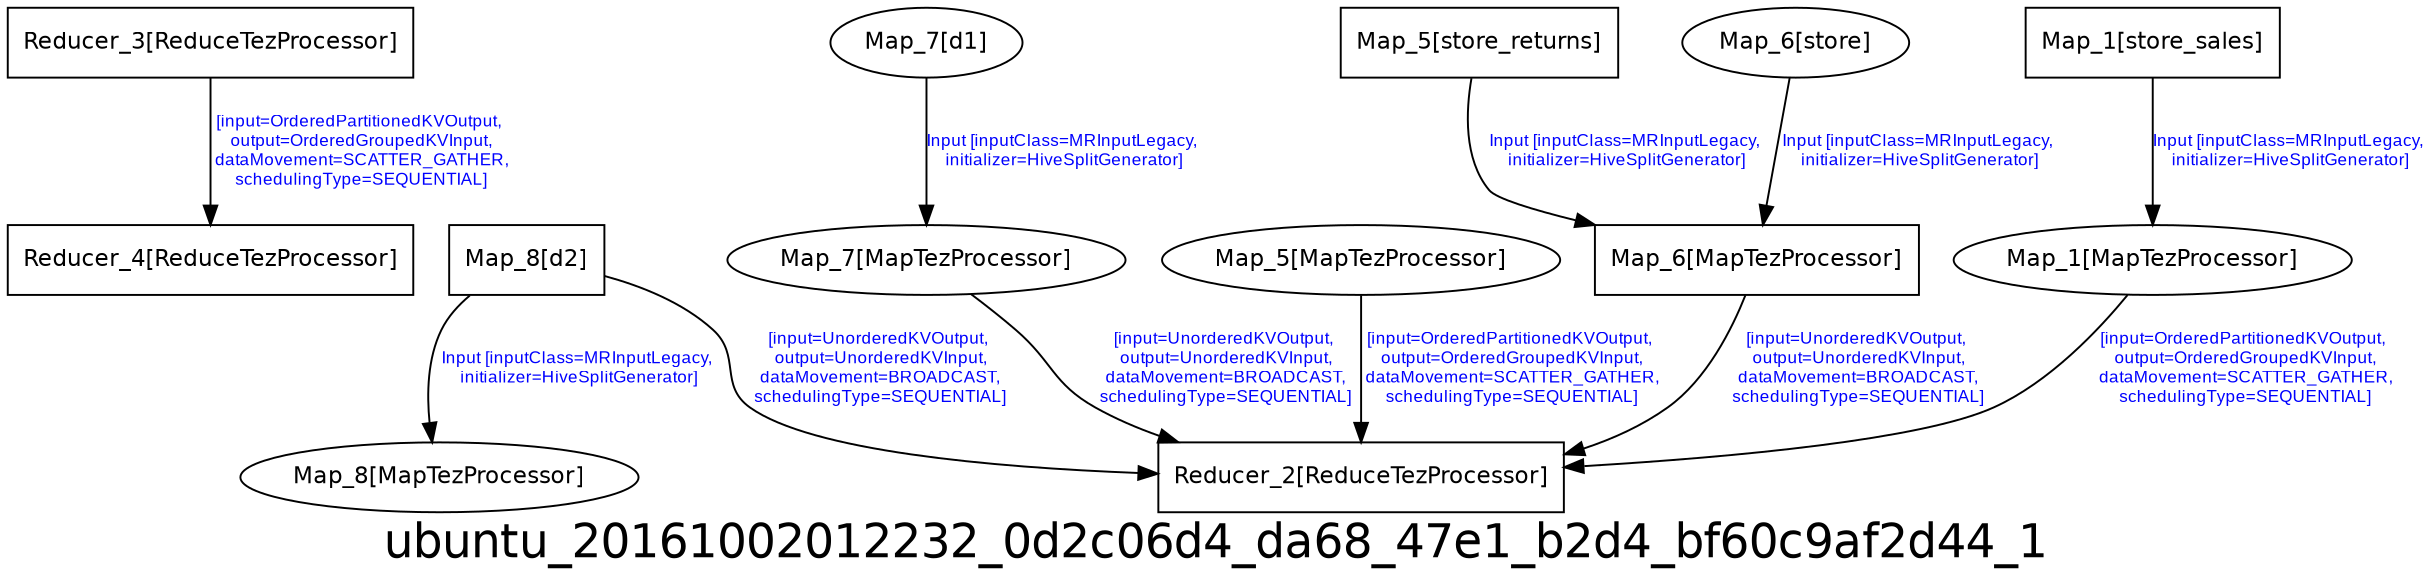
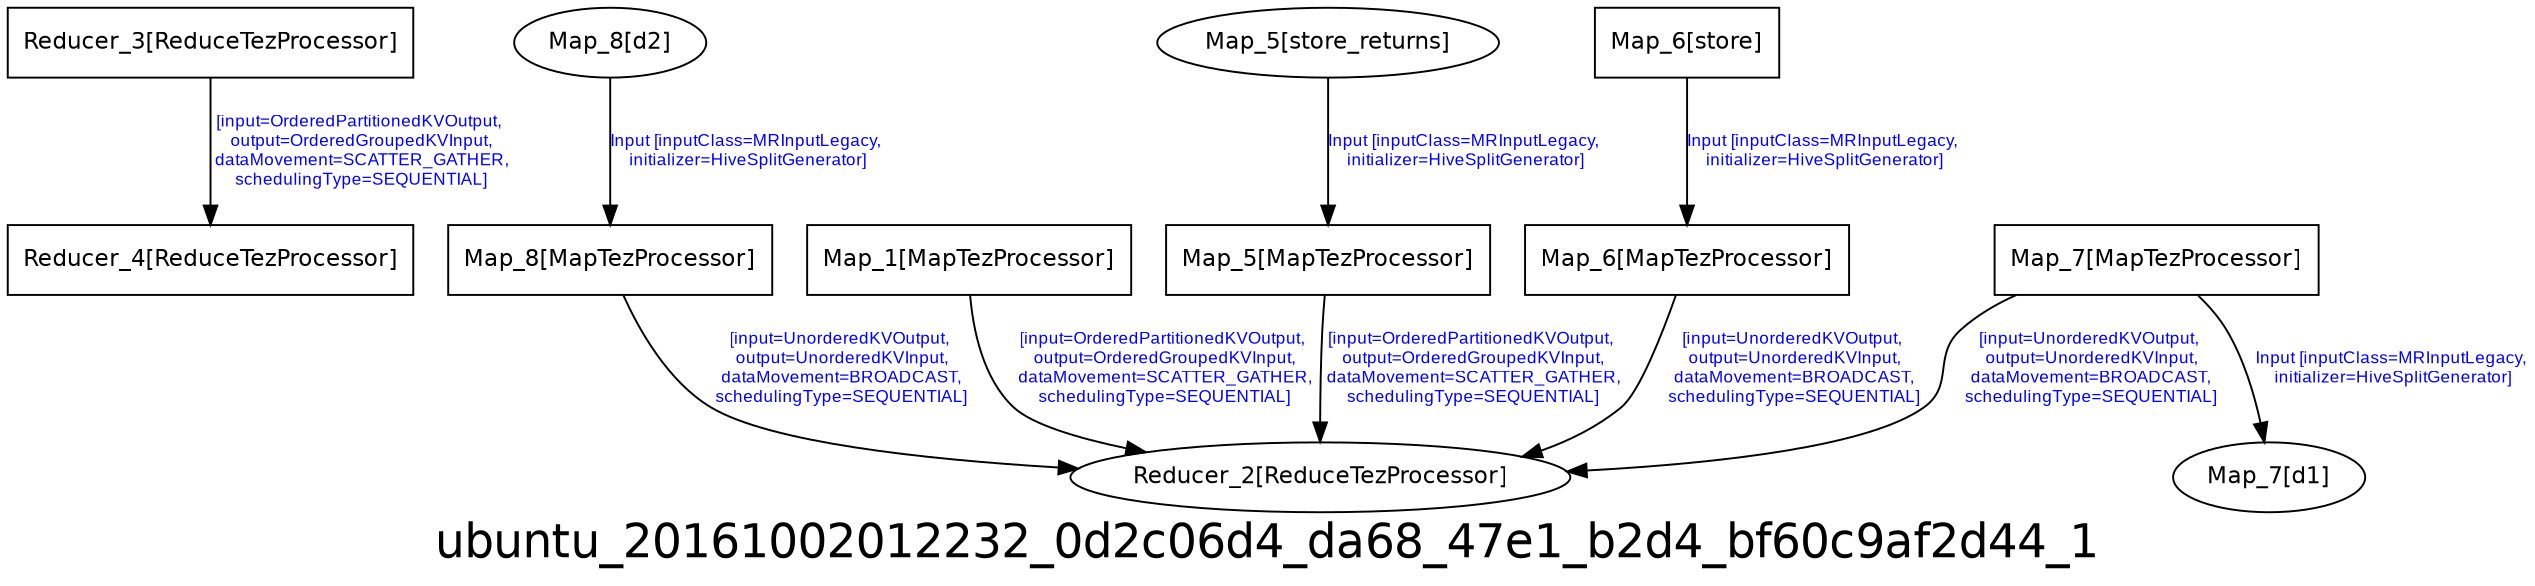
node "Map_5[store_returns]": shape box -> ellipse
node "Map_6[store]": shape ellipse -> box
node "Map_1[store_sales]": removed
edge "Map_7[d1]" -> "Map_7[MapTezProcessor]": reversed
edge "Map_5[store_returns]" -> "Map_6[MapTezProcessor]": now "Map_5[store_returns]" -> "Map_5[MapTezProcessor]"
node "Map_8[d2]": shape box -> ellipse
node "Map_7[MapTezProcessor]": shape ellipse -> box
node "Map_5[MapTezProcessor]": shape ellipse -> box
node "Map_1[MapTezProcessor]": shape ellipse -> box
edge "Map_8[d2]" -> "Reducer_2[ReduceTezProcessor]": now "Map_8[MapTezProcessor]" -> "Reducer_2[ReduceTezProcessor]"
node "Map_8[MapTezProcessor]": shape ellipse -> box
node "Reducer_2[ReduceTezProcessor]": shape box -> ellipse
